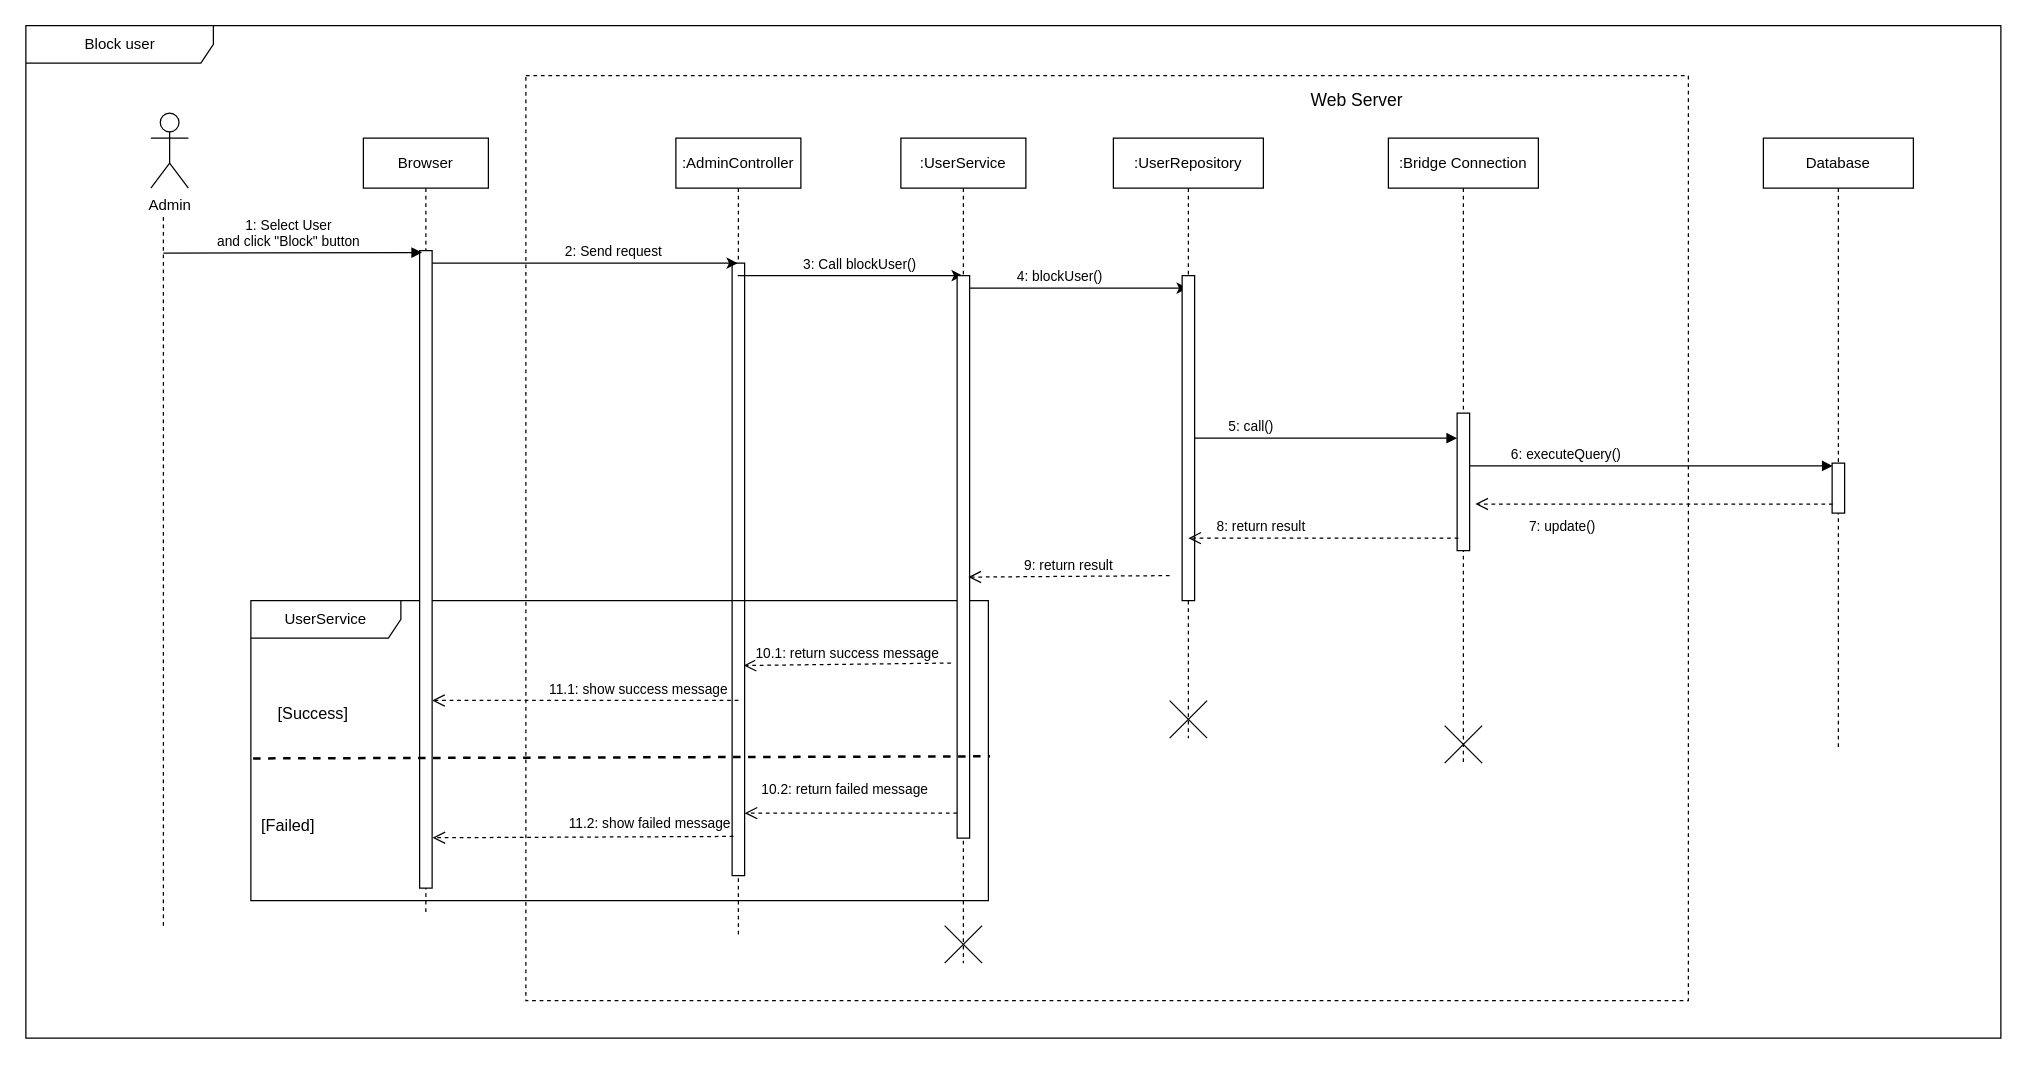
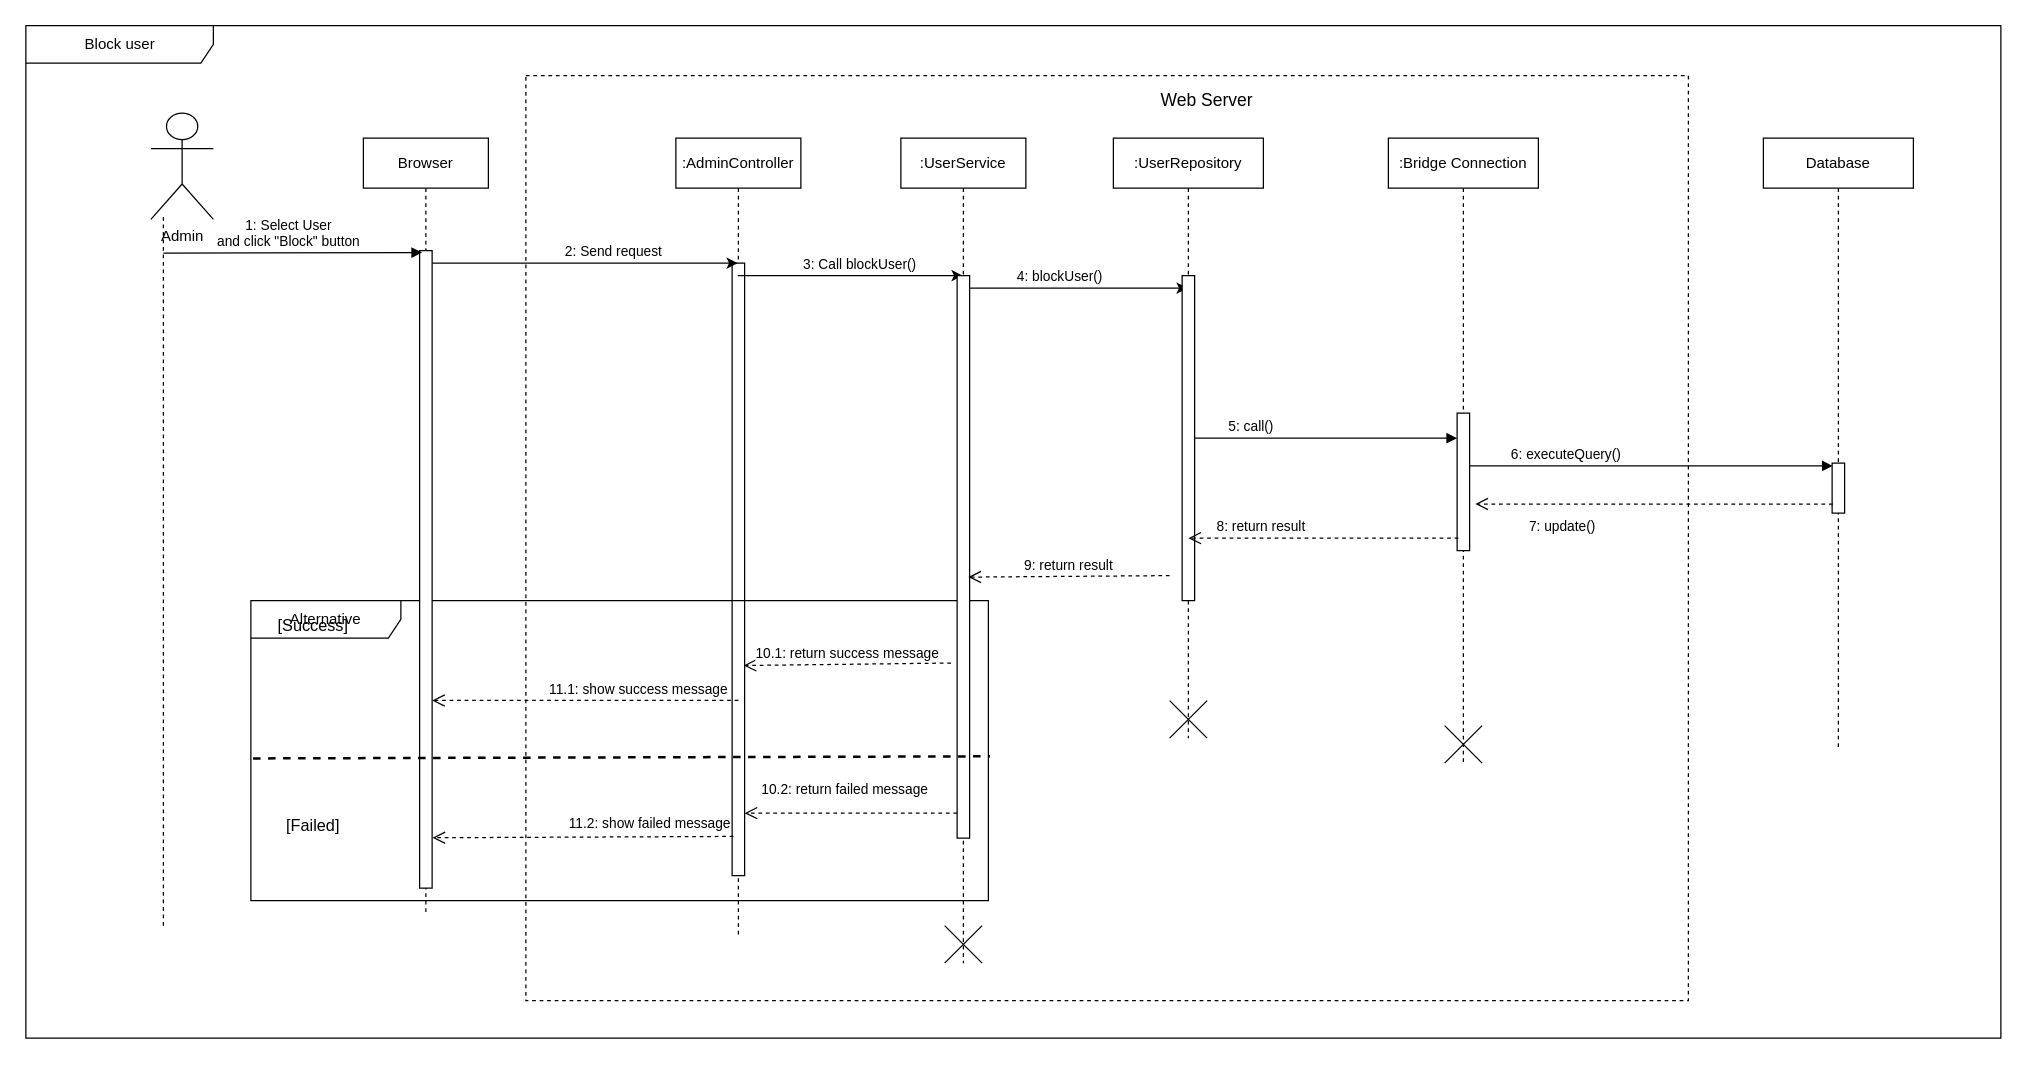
node "Web Server": moved (1357, 101) -> (1207, 101)
node "Admin": size 38x75 -> 63x106
node "UserService": label "UserService" -> "Alternative"
node "[Success]": moved (313, 713) -> (313, 626)
node "[Failed]": moved (288, 826) -> (313, 826)
